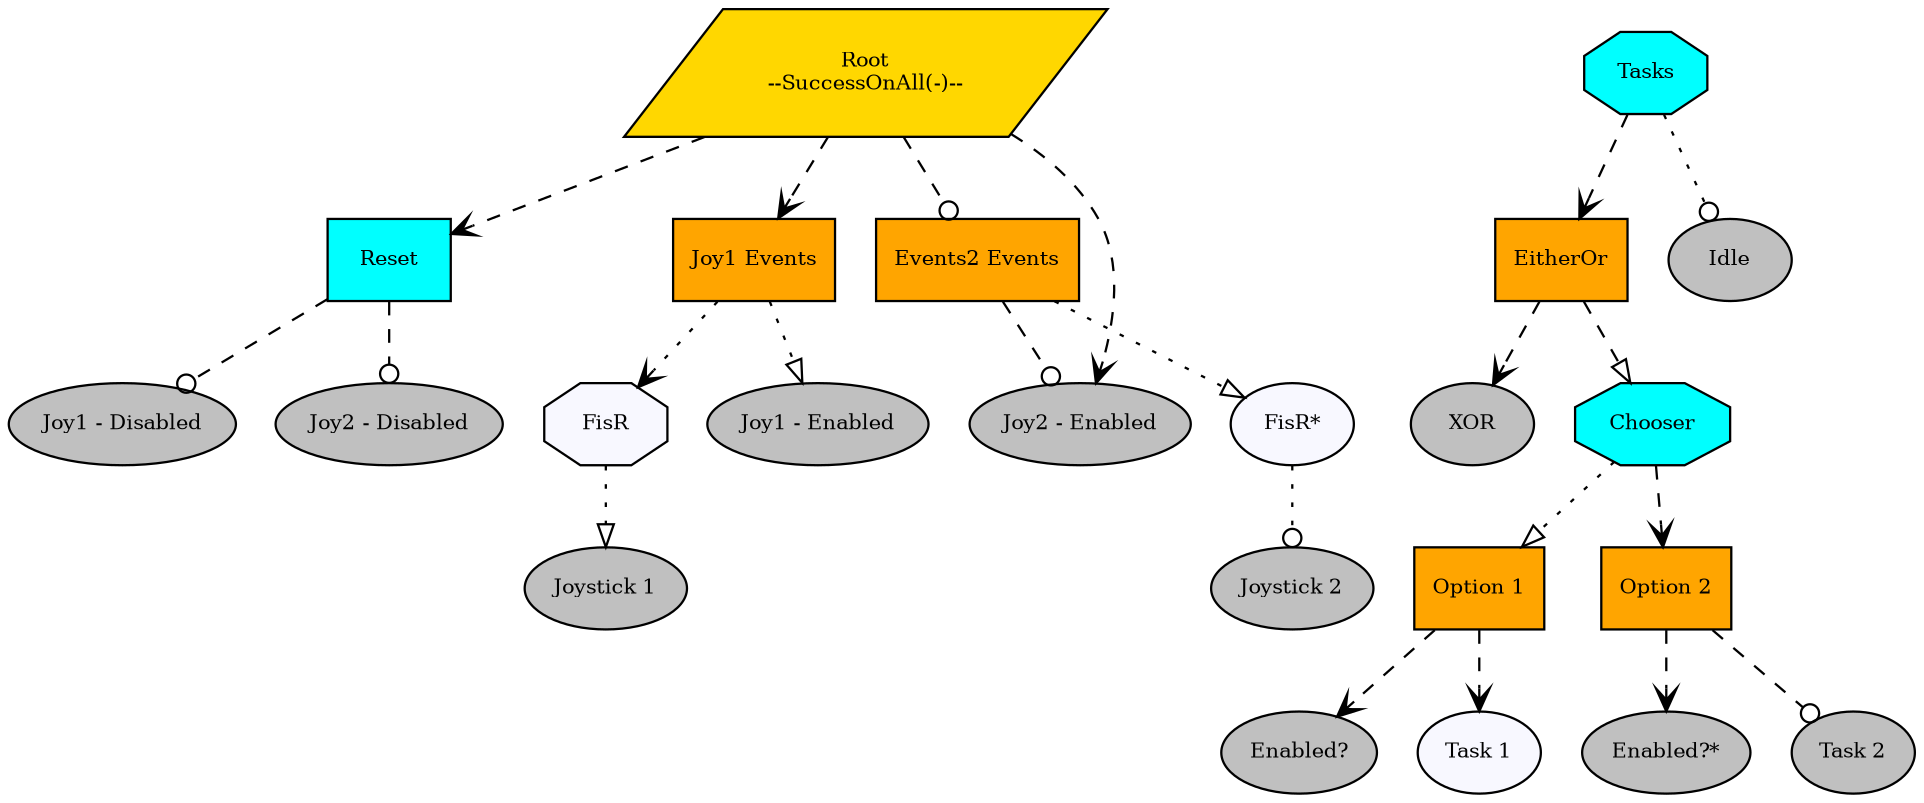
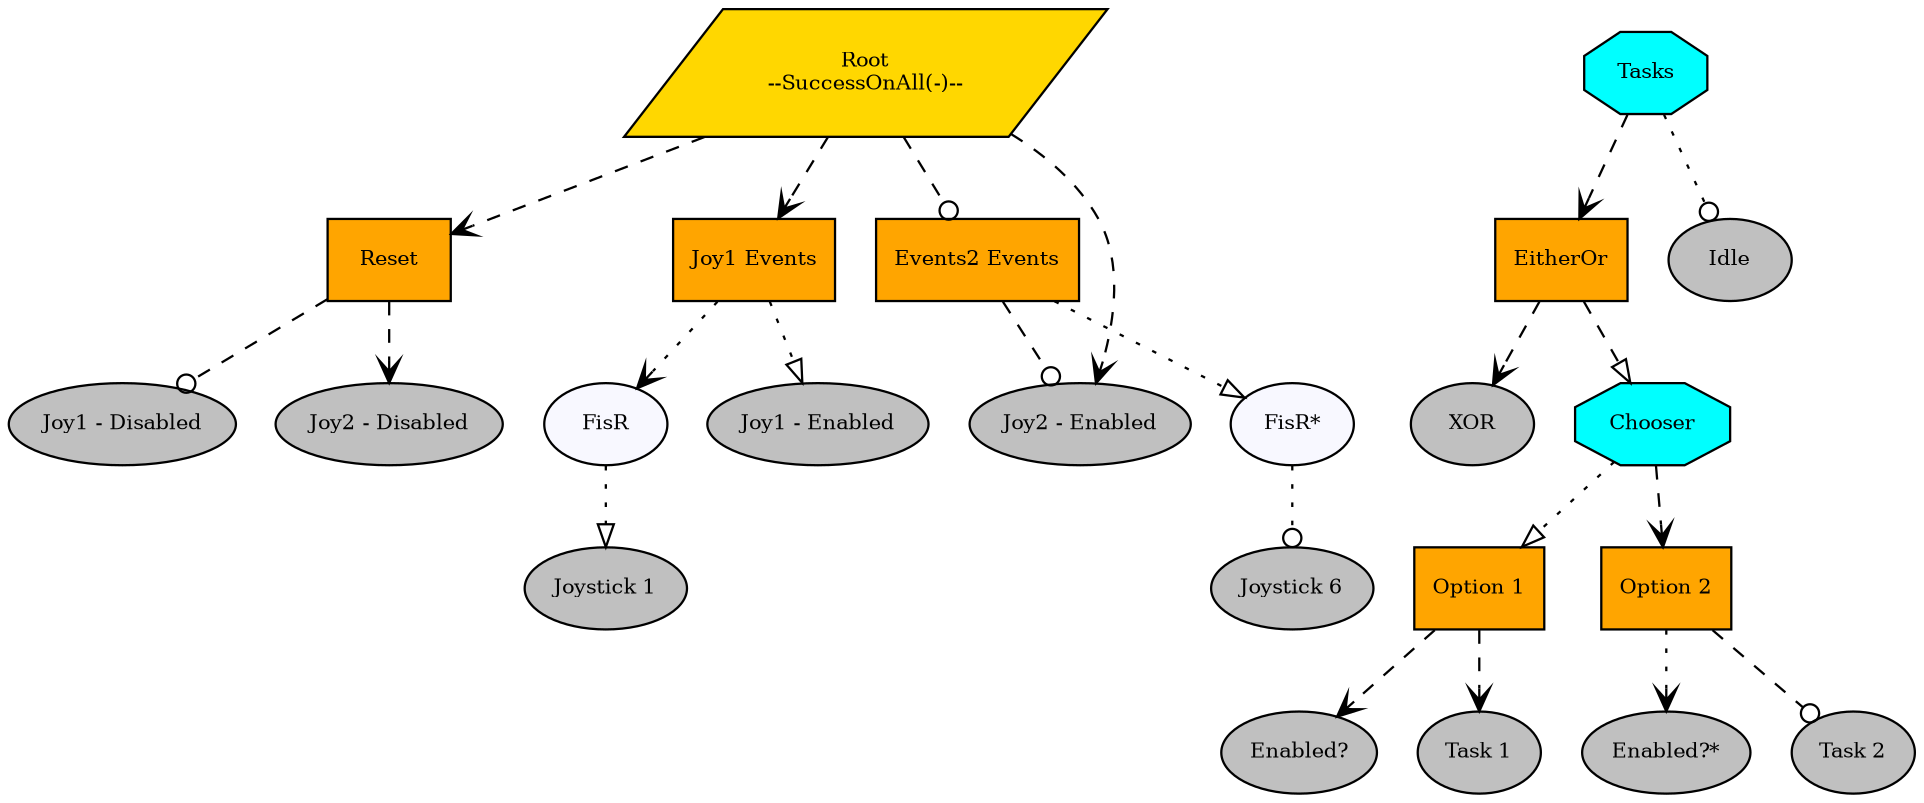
node "Reset": fillcolor cyan -> orange
edge "Reset" -> "Joy2 - Disabled": arrowhead odot -> vee
node "FisR": shape octagon -> ellipse
node "Joystick 2": label "Joystick 2" -> "Joystick 6"
edge "Option 2" -> "Enabled?*": style dashed -> dotted
node "Task 1": fillcolor ghostwhite -> gray
